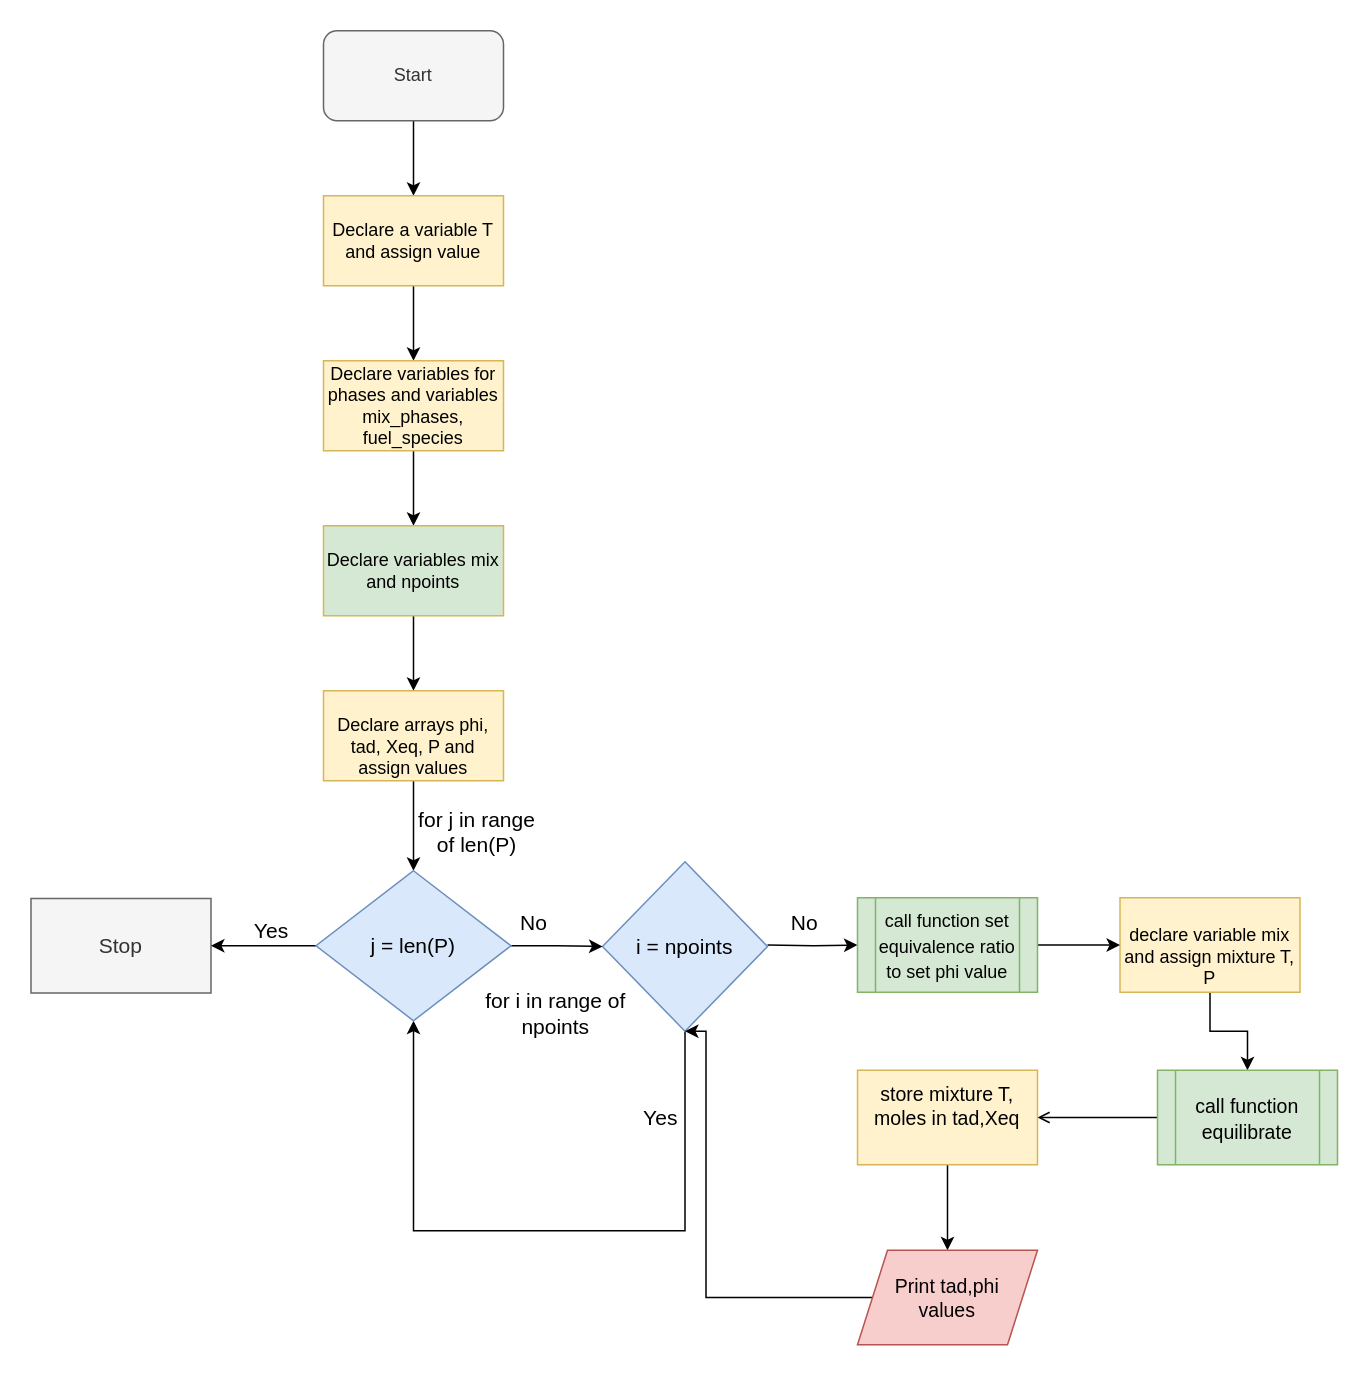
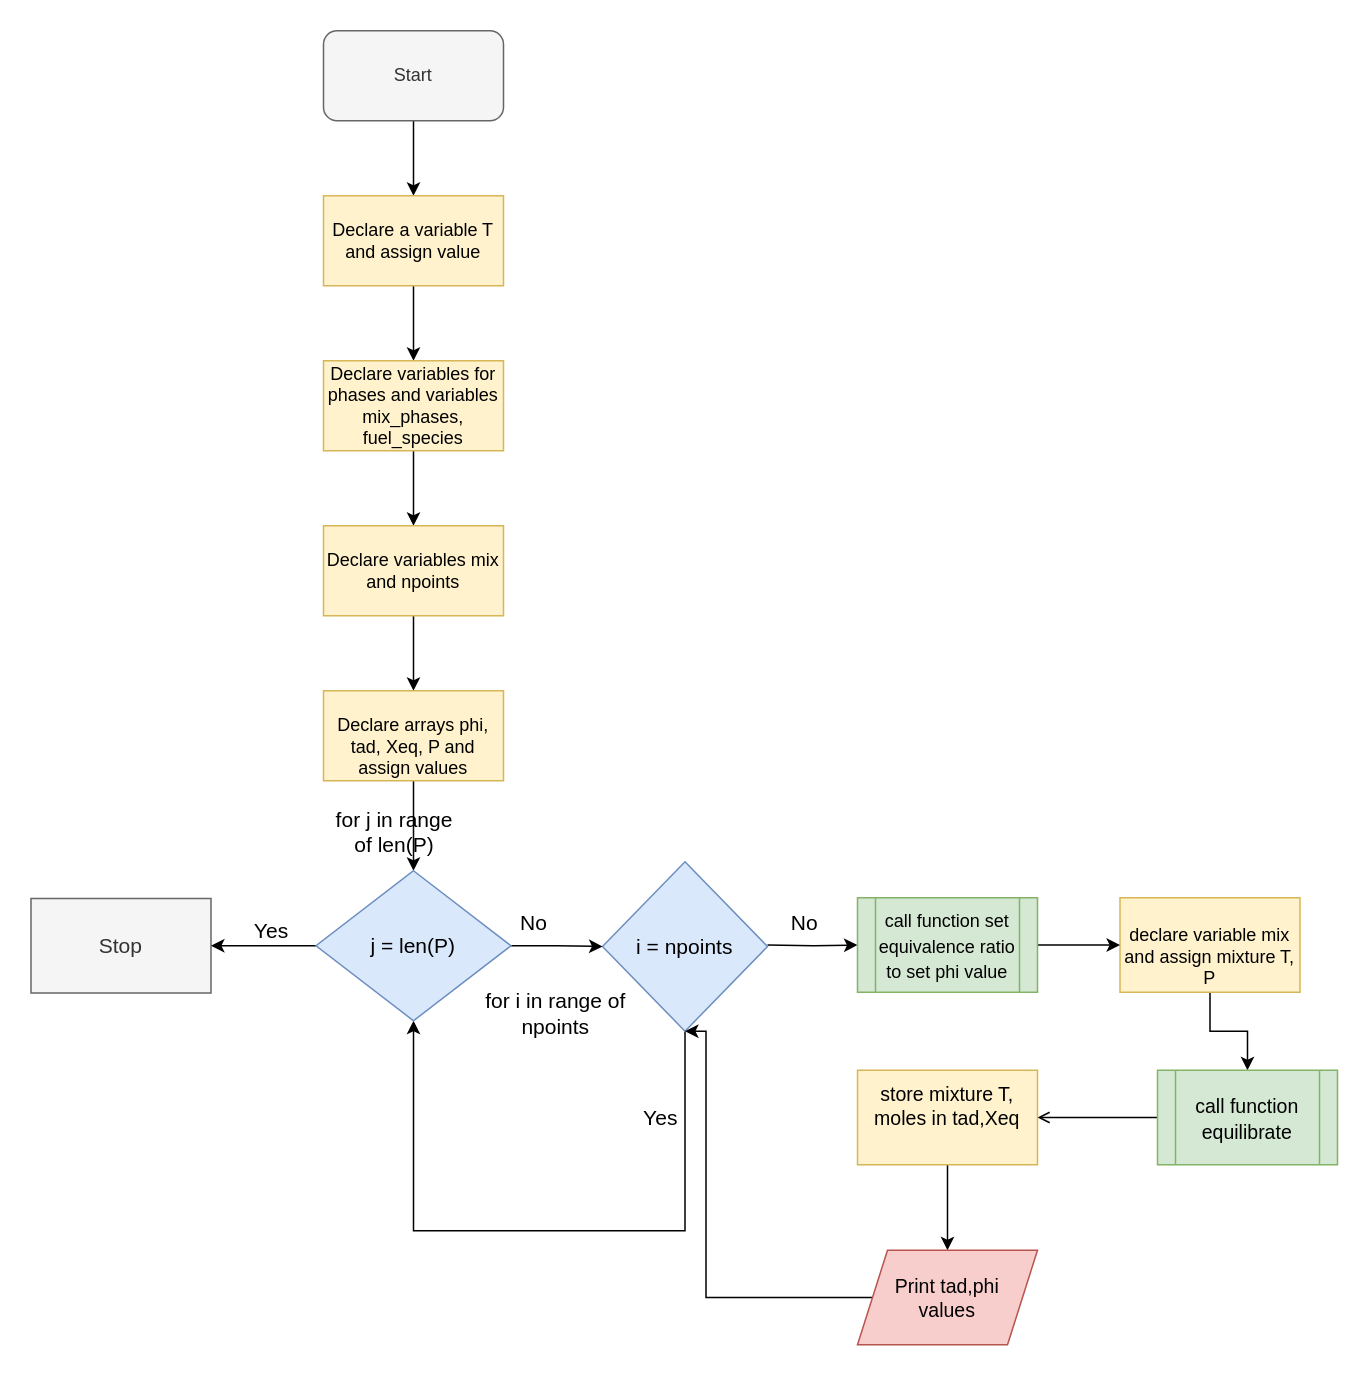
node "Declare variables mix and npoints": fillcolor #d5e8d4 -> #fff2cc
node "for j in range of len(P)": moved (477, 832) -> (395, 832)
